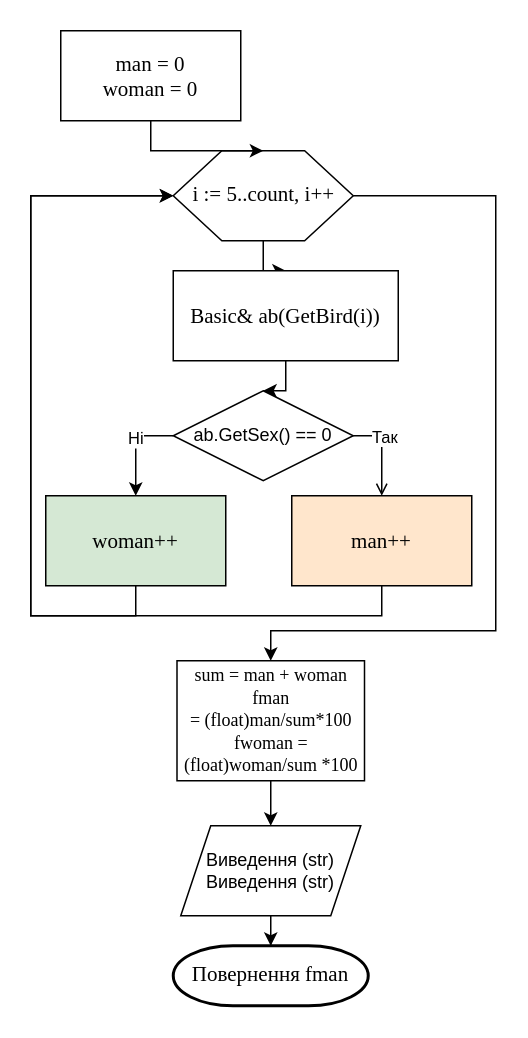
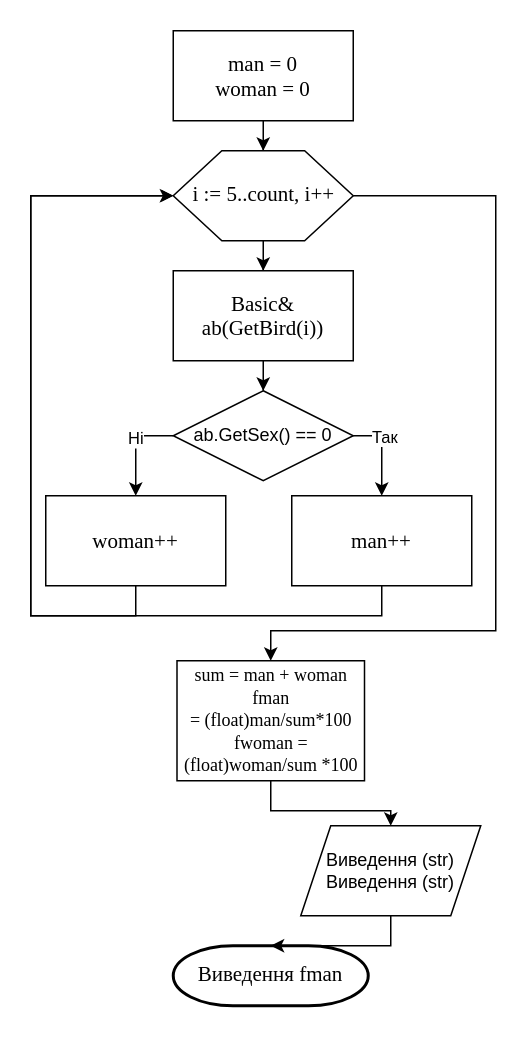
node "man = 0 woman = 0": moved (151, 76) -> (263, 76)
edge "woman++" -> "i := 5..count, i++": arrowhead classic -> open
node "Basic& ab(GetBird(i))": size 225x90 -> 180x90
edge "ab.GetSex() == 0" -> "man++": arrowhead open -> classic
node "woman++": fillcolor #d5e8d4 -> #ffffff
node "man++": fillcolor #ffe6cc -> #ffffff
node "Виведення (str) Виведення (str)": moved (271, 871) -> (391, 871)
node "Повернення fman": label "Повернення fman" -> "Виведення fman"
